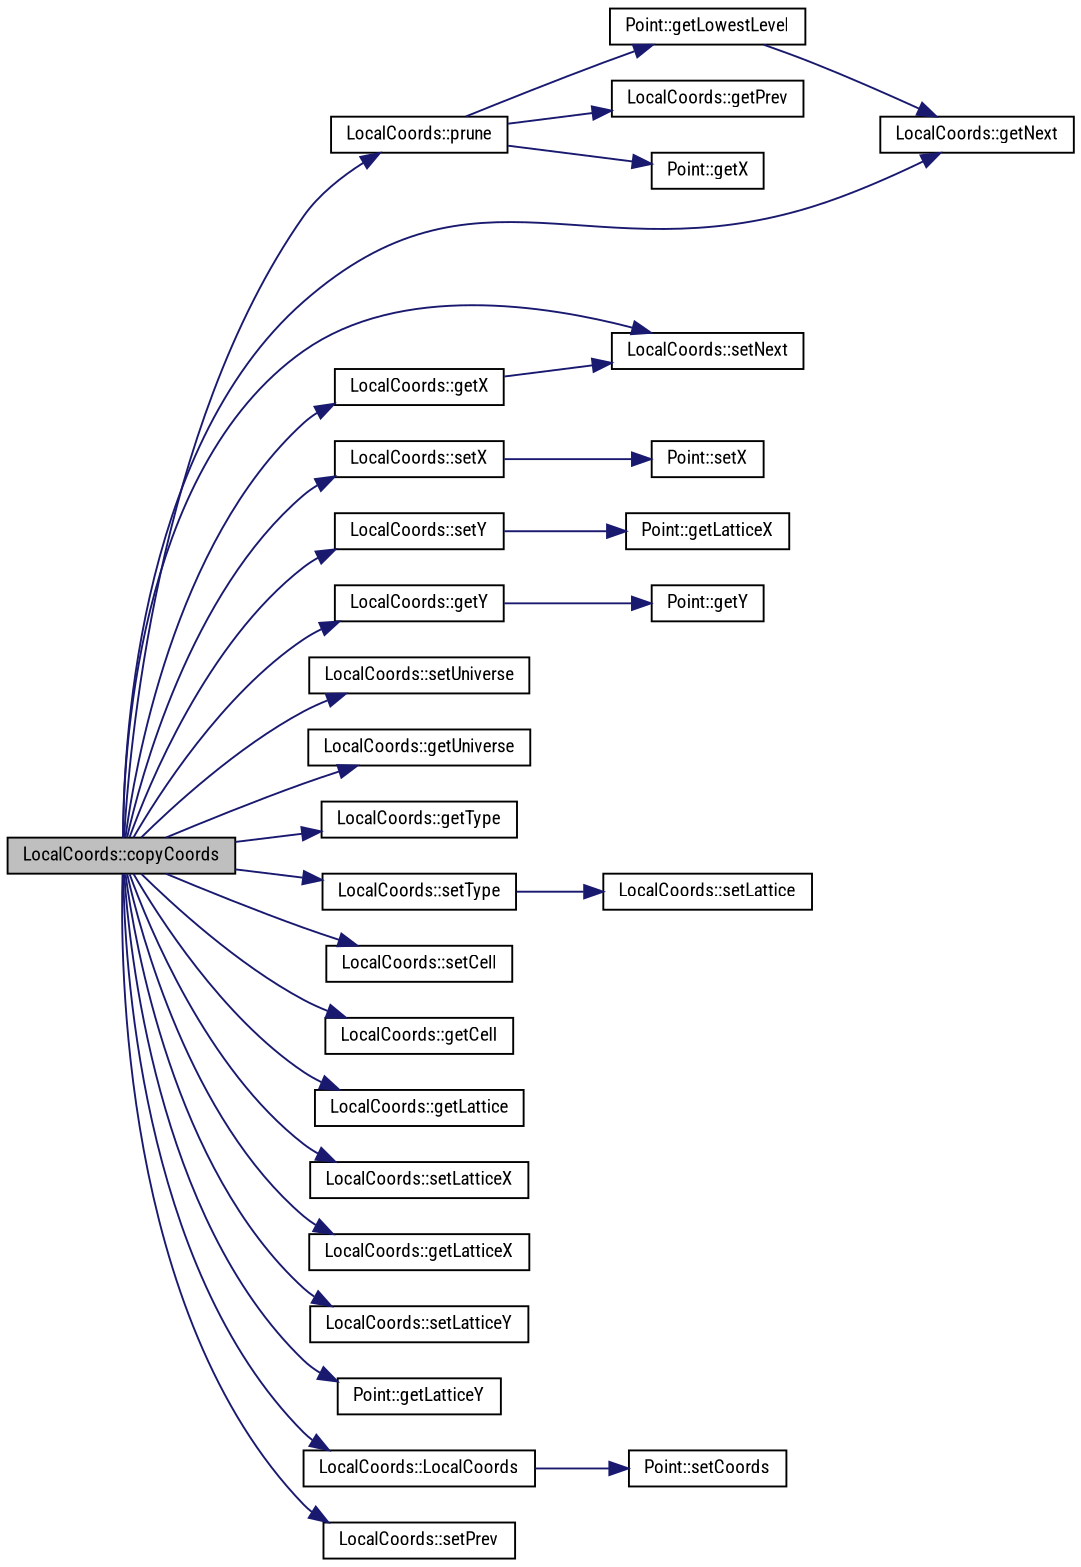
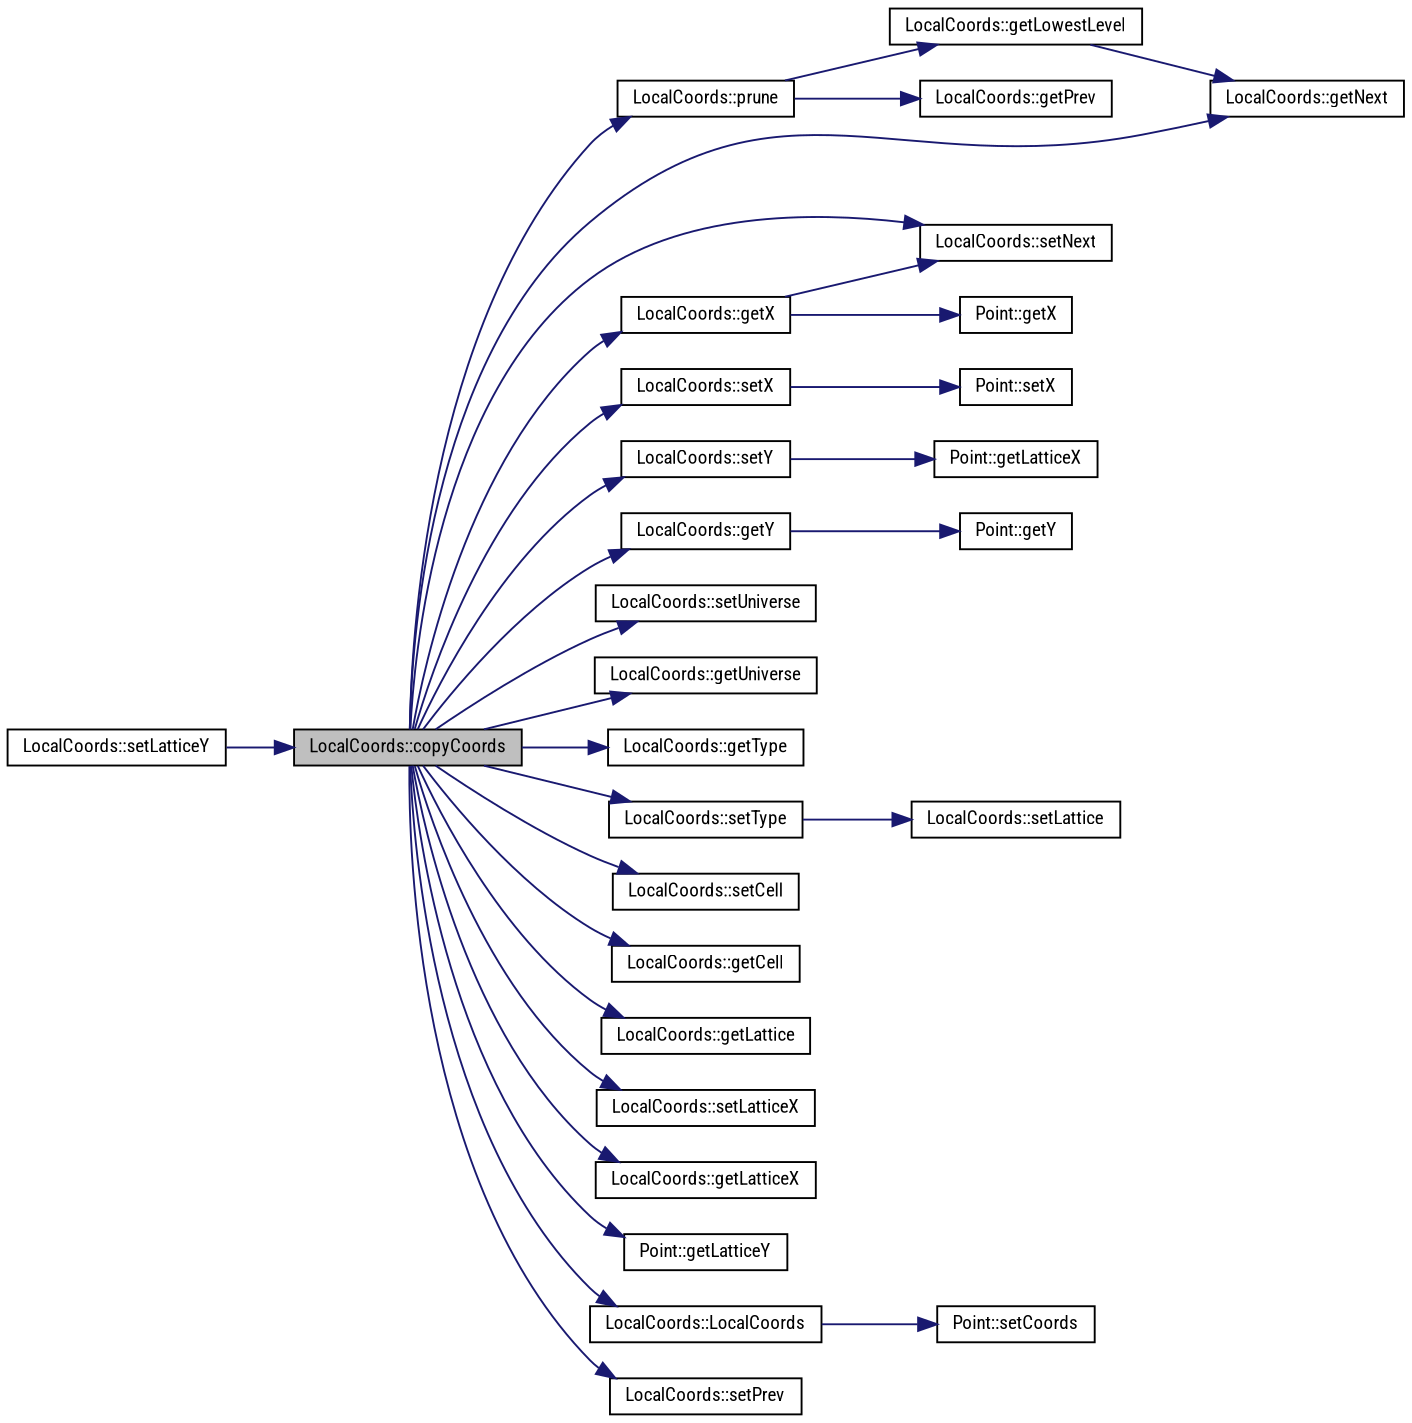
node "Point::getLowestLevel": label "Point::getLowestLevel" -> "LocalCoords::getLowestLevel"
edge "LocalCoords::prune" -> "Point::getX": now "LocalCoords::getX" -> "Point::getX"
edge "LocalCoords::copyCoords" -> "LocalCoords::setLatticeY": reversed
